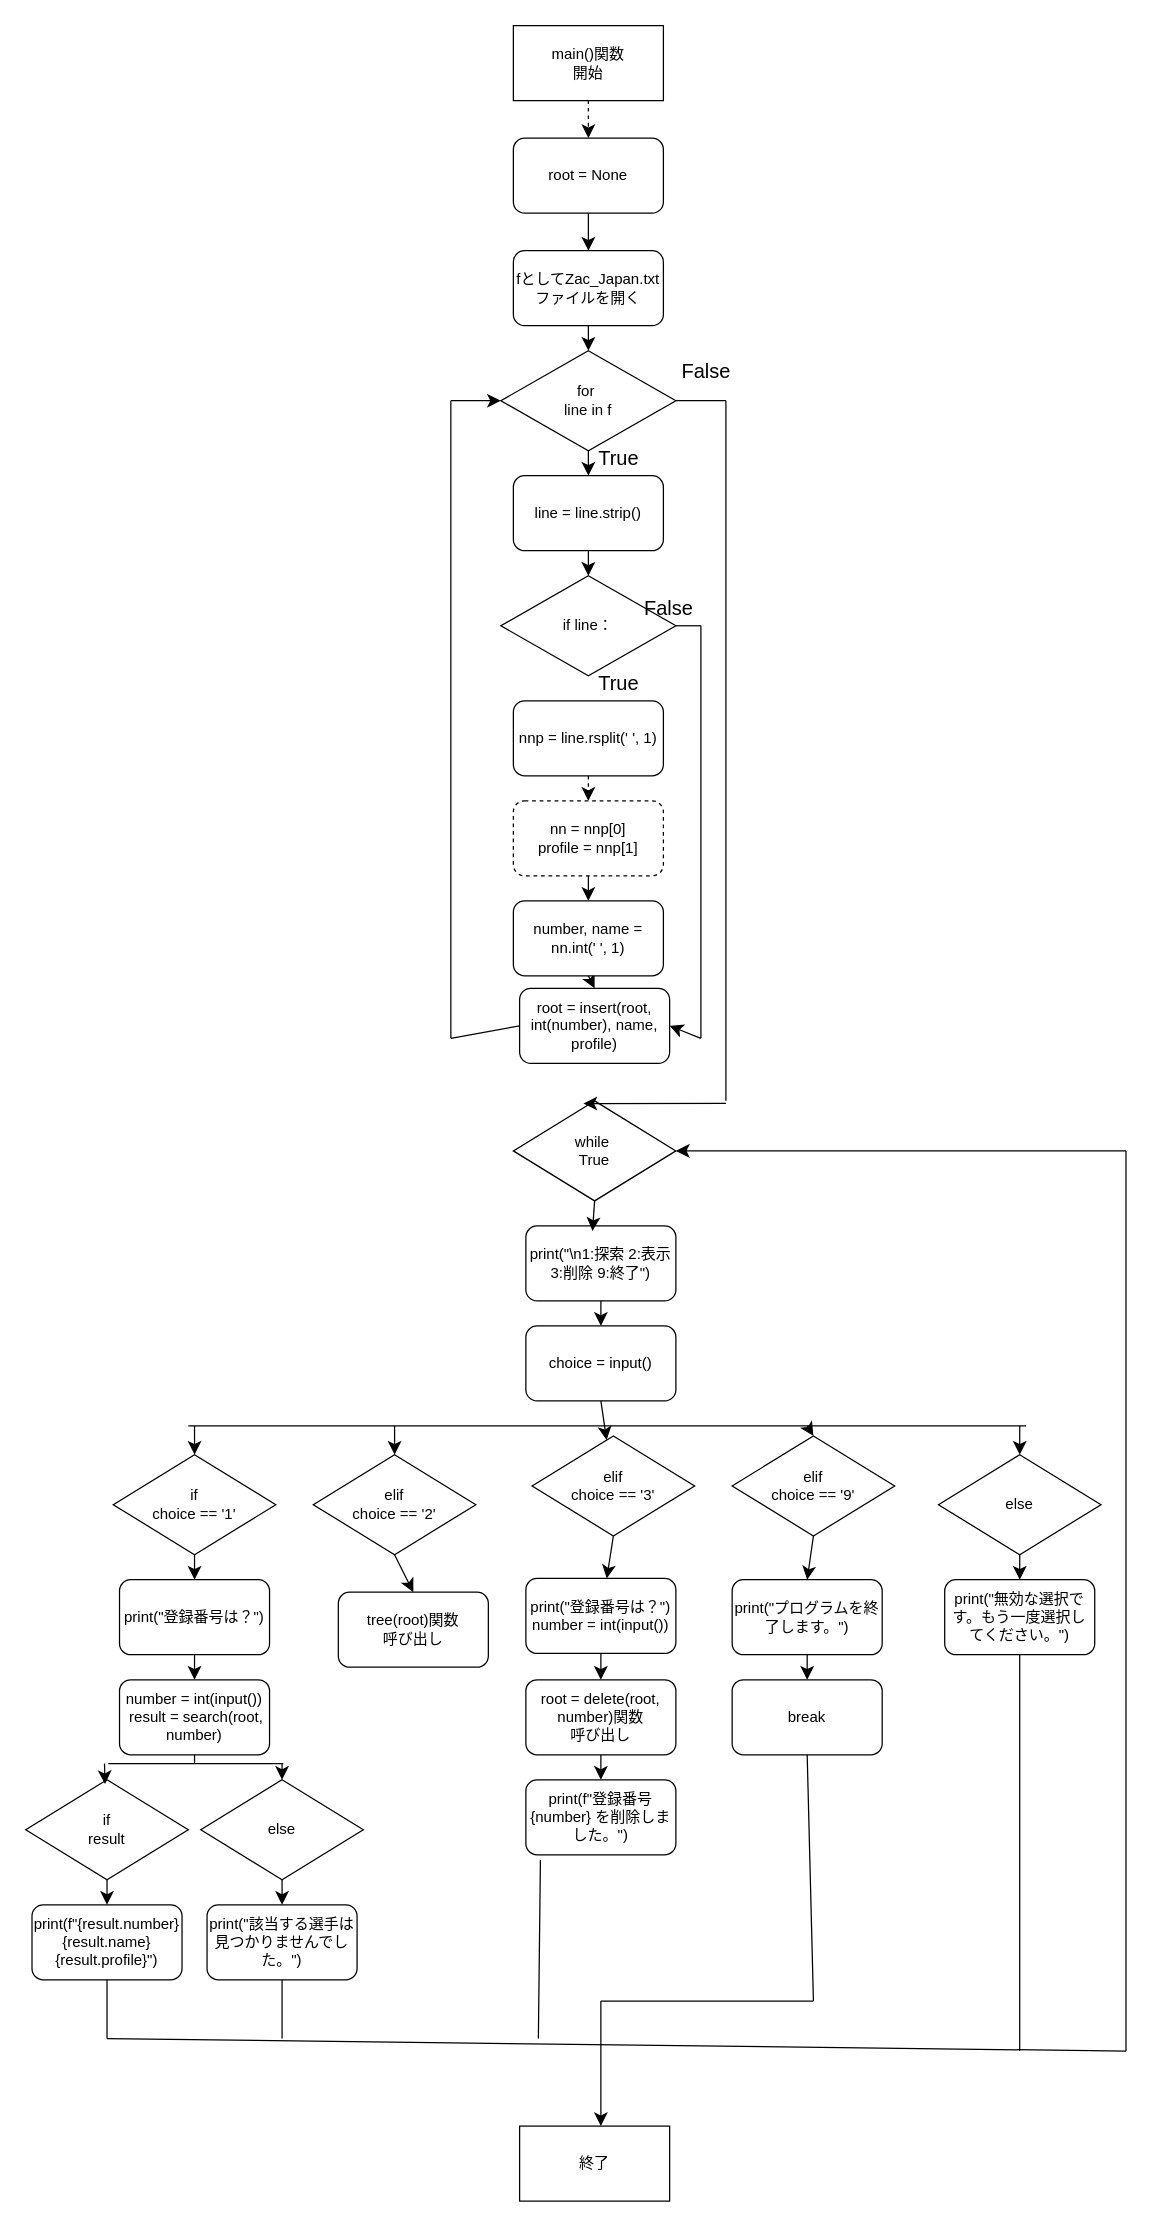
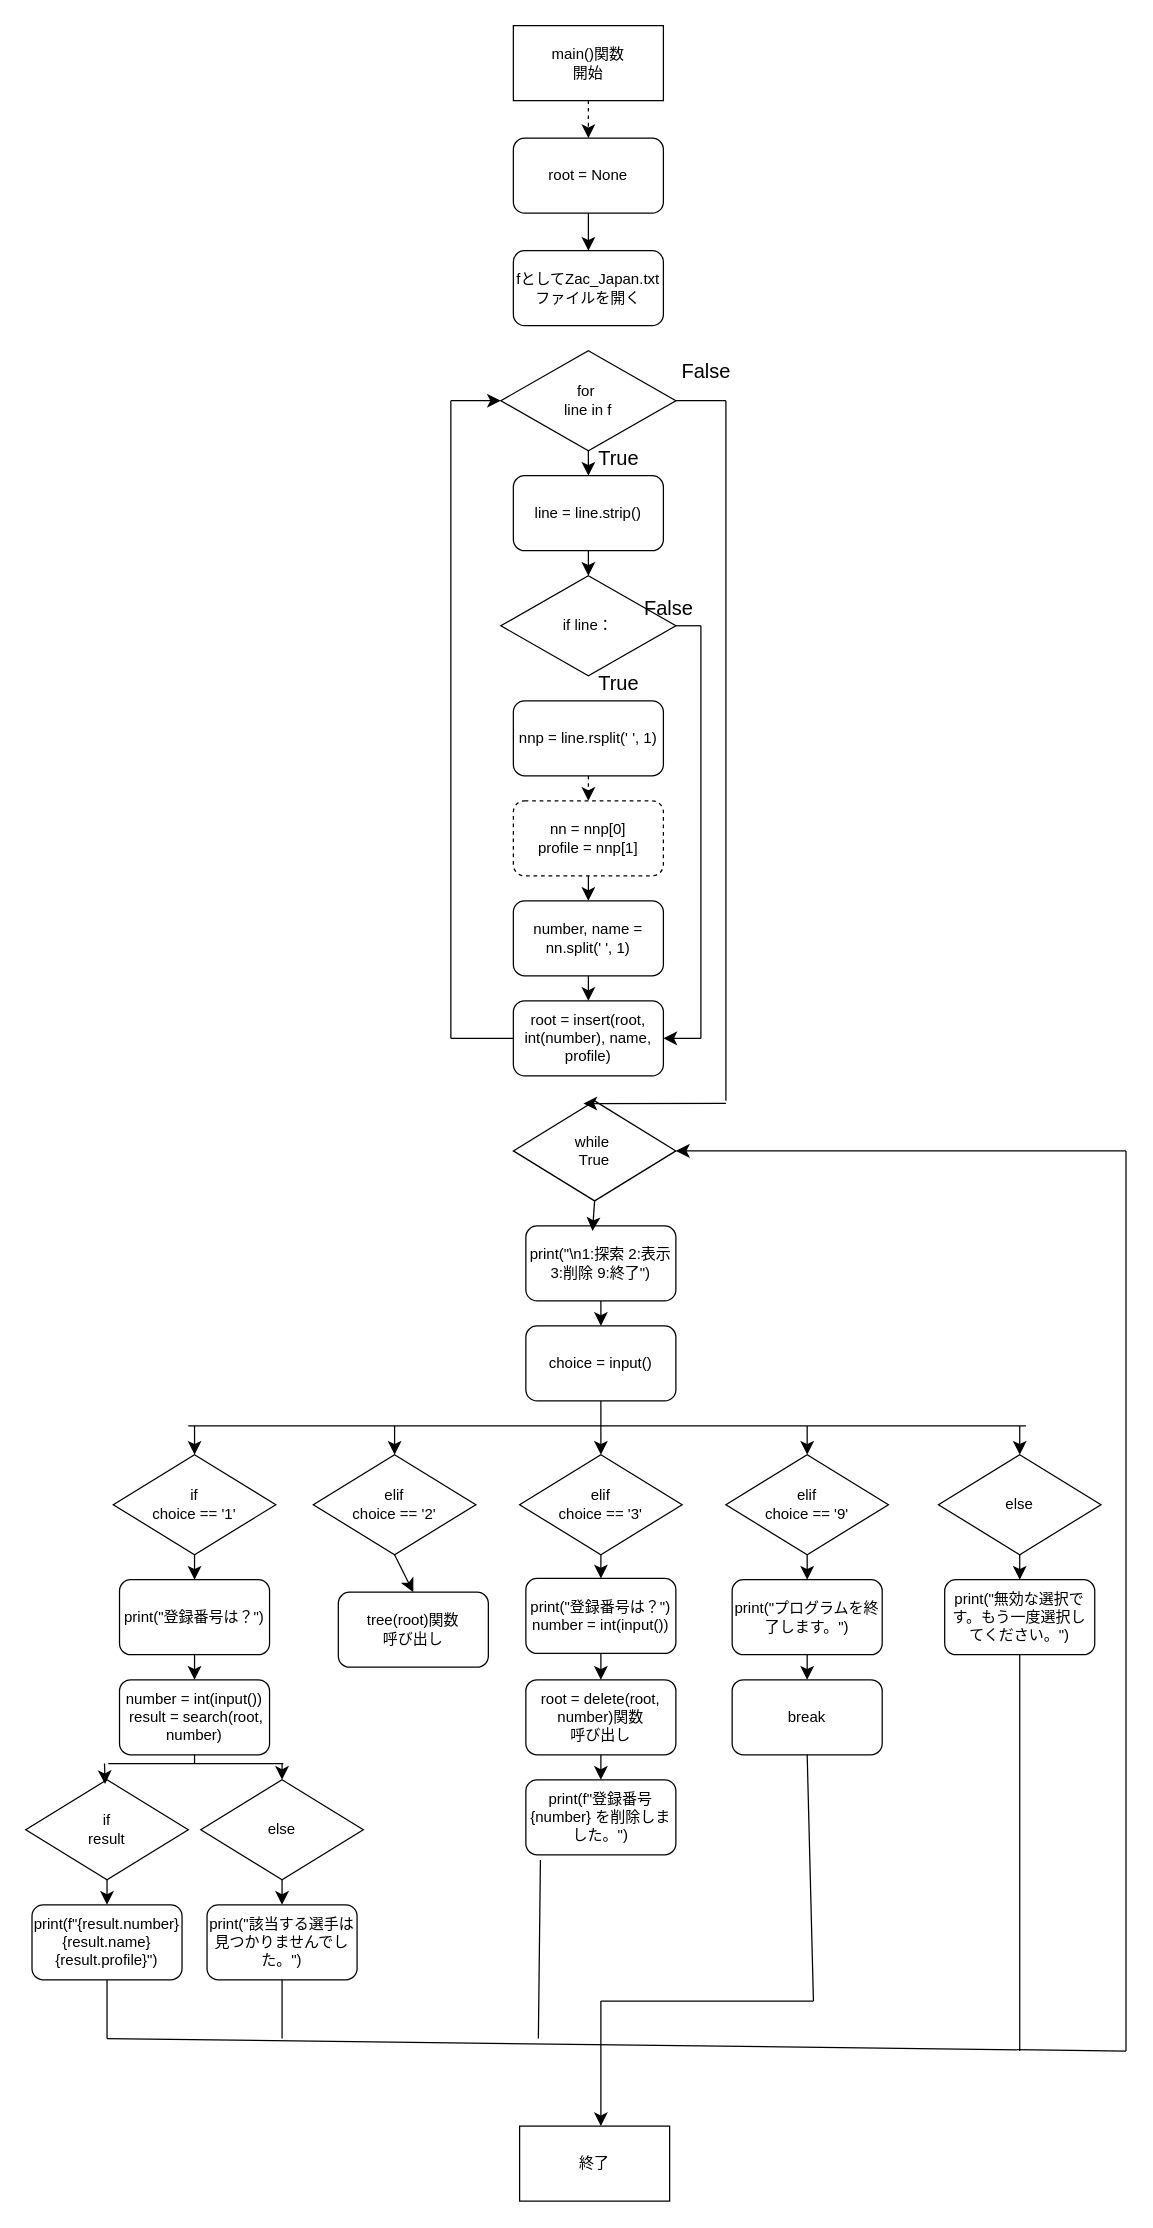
edge "fとしてZac_Japan.txtファイルを開く" -> "for line in f": removed
node "number, name = nn.int(' ', 1)": label "number, name = nn.int(' ', 1)" -> "number, name = nn.split(' ', 1)"
node "root = insert(root, int(number), name, profile)": moved (594, 1026) -> (588, 1038)
node "elif choice == '3'": moved (613, 1486) -> (601, 1504)
node "elif choice == '9'": moved (813, 1486) -> (807, 1504)
